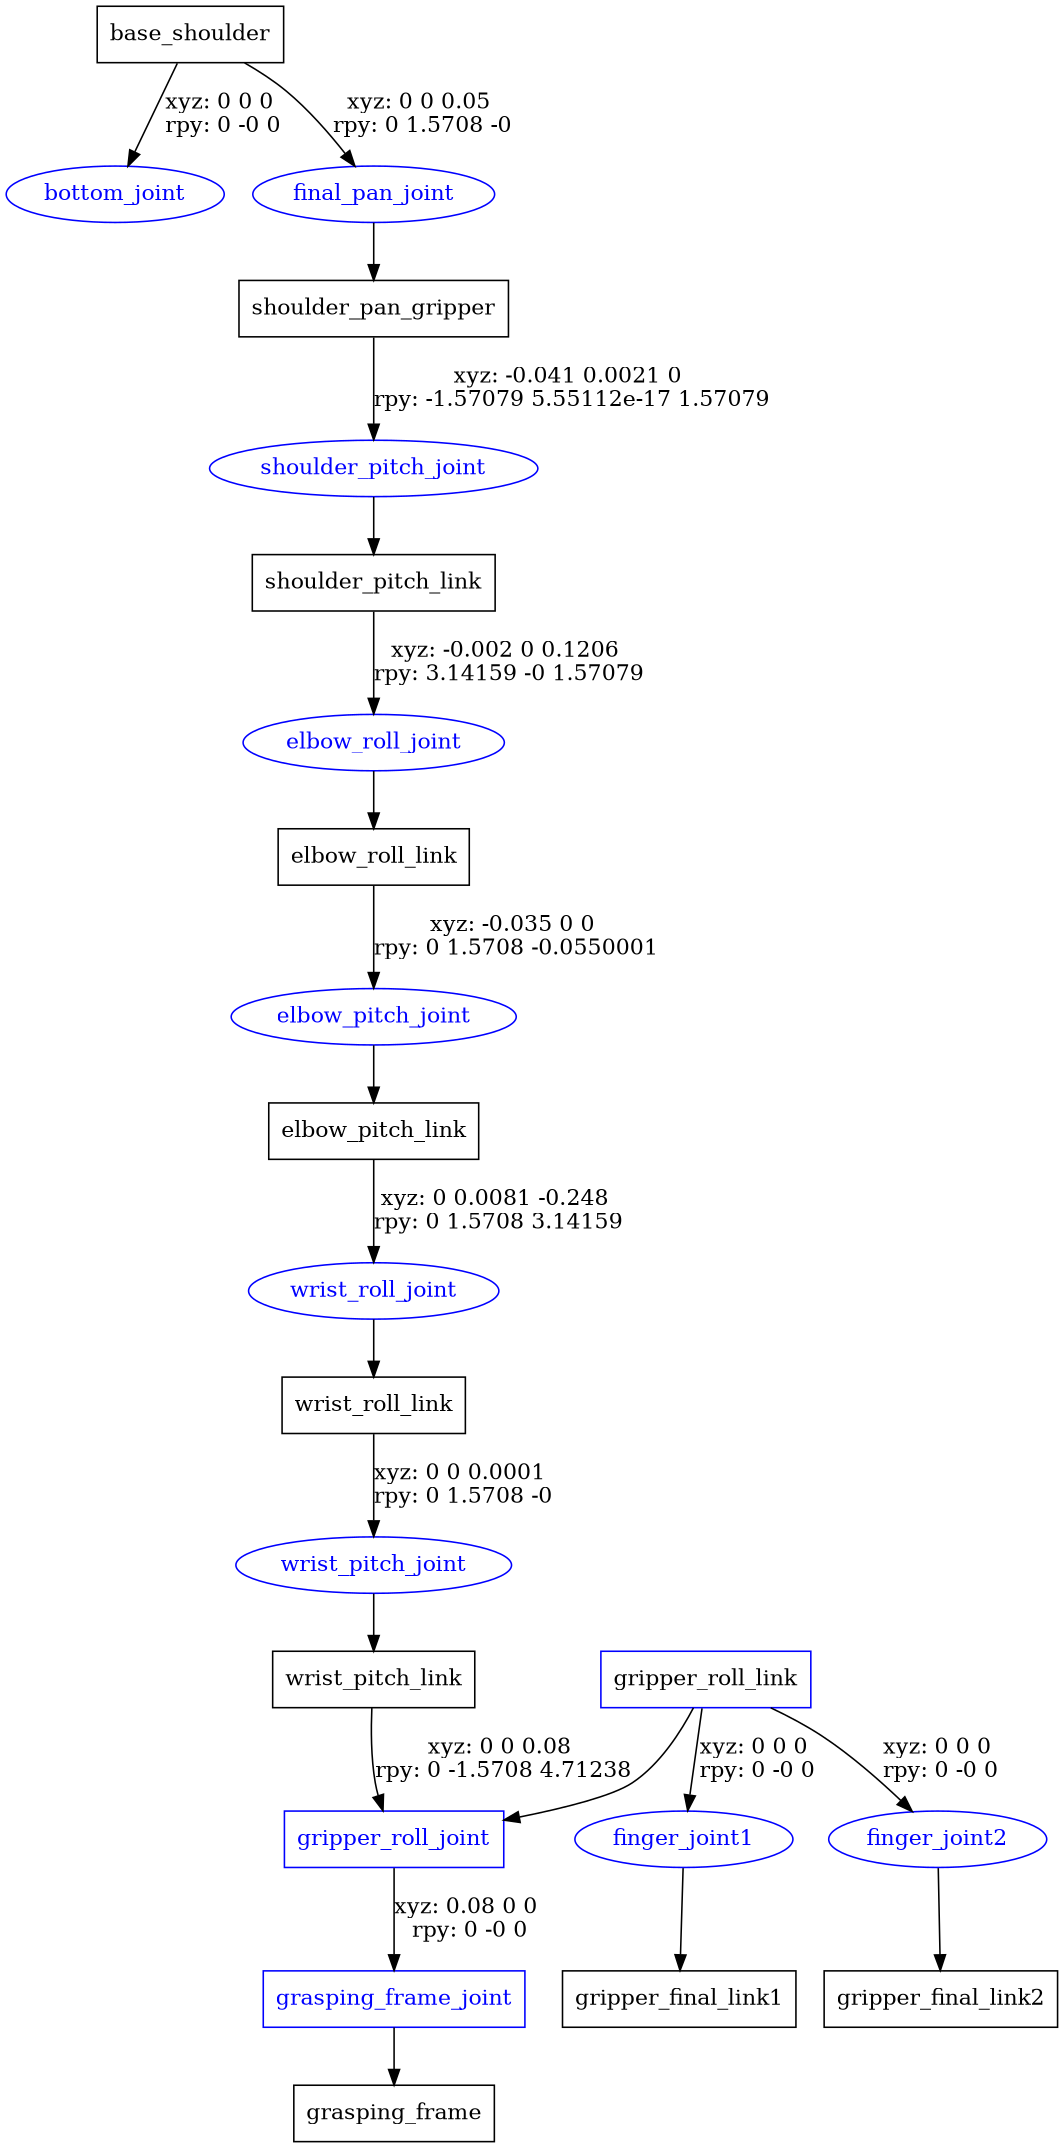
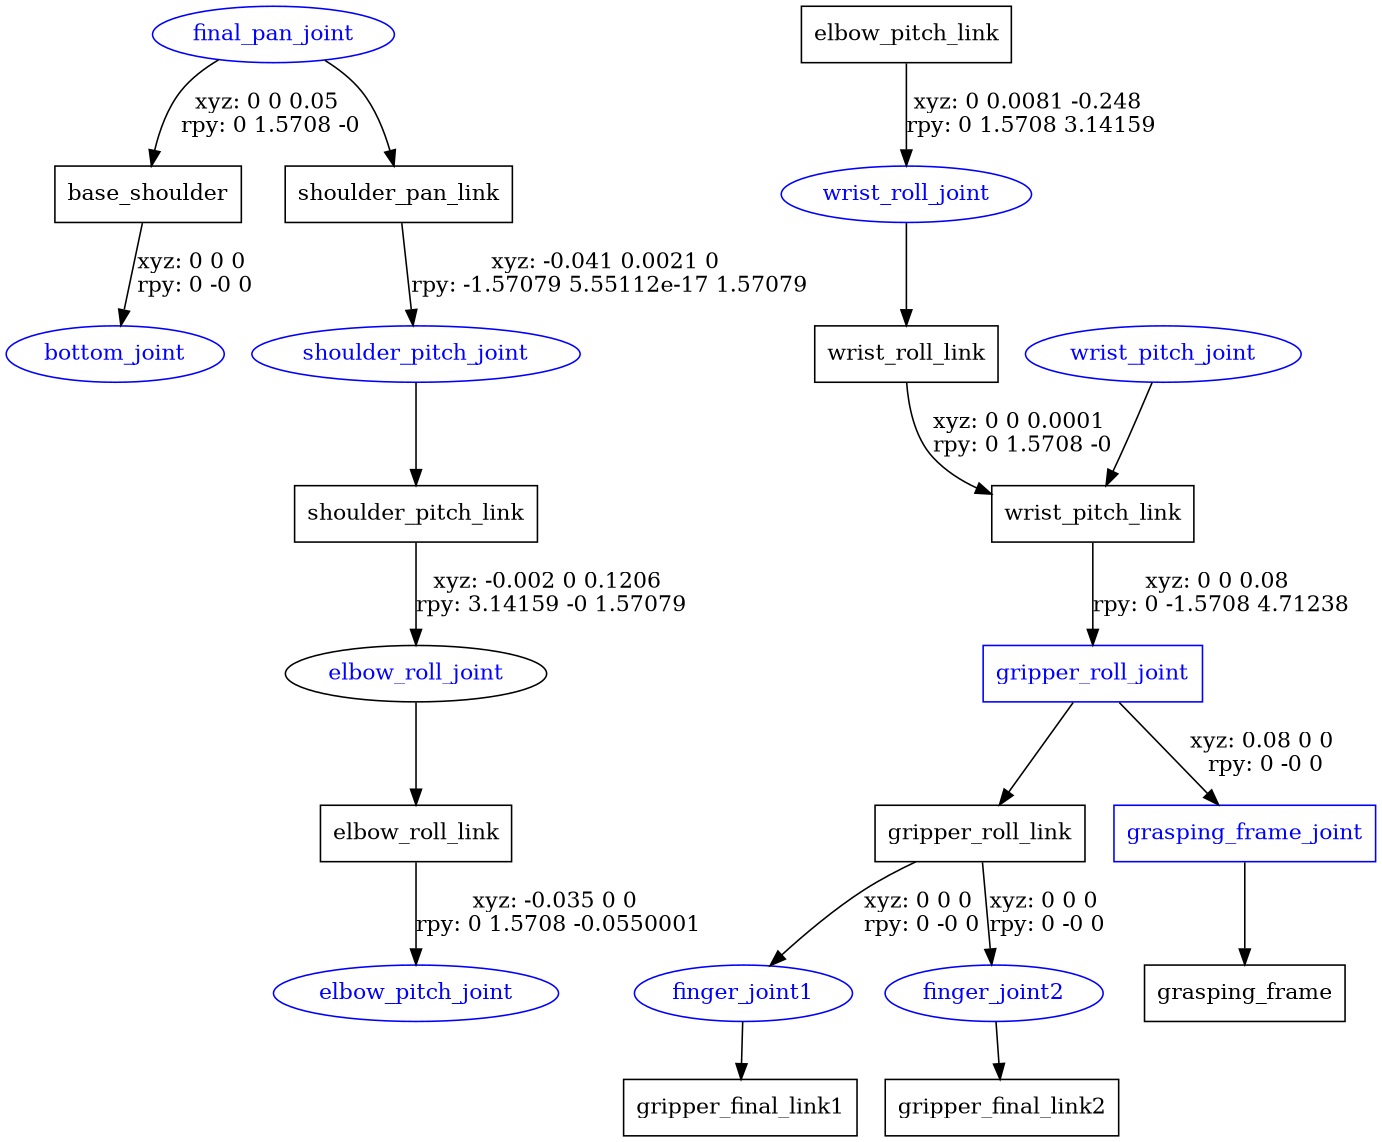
edge "base_shoulder" -> "final_pan_joint": reversed
node "shoulder_pan_gripper": label "shoulder_pan_gripper" -> "shoulder_pan_link"
node "elbow_roll_joint": color blue -> black
edge "elbow_pitch_joint" -> "elbow_pitch_link": removed
edge "wrist_roll_link" -> "wrist_pitch_joint": now "wrist_roll_link" -> "wrist_pitch_link"
node "gripper_roll_link": color blue -> black
edge "gripper_roll_link" -> "gripper_roll_joint": reversed
